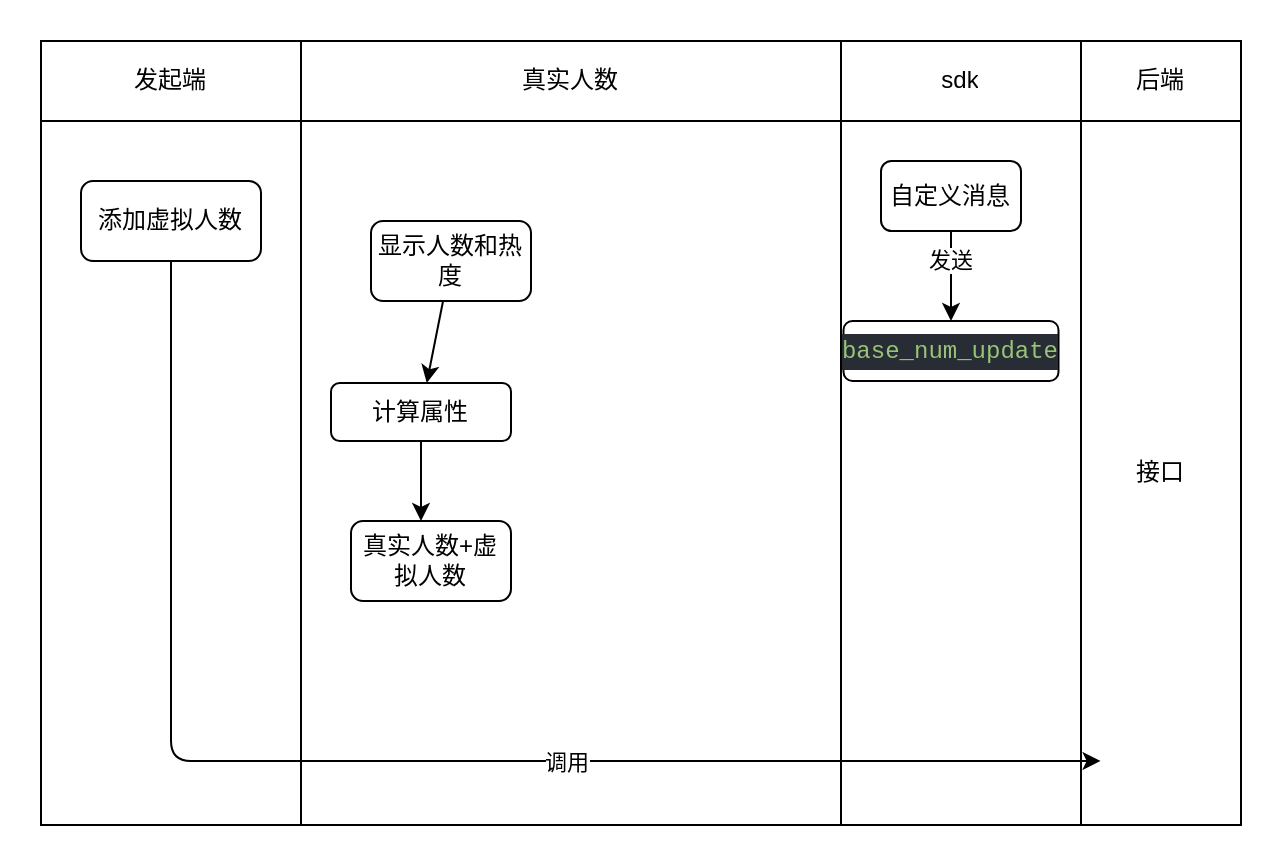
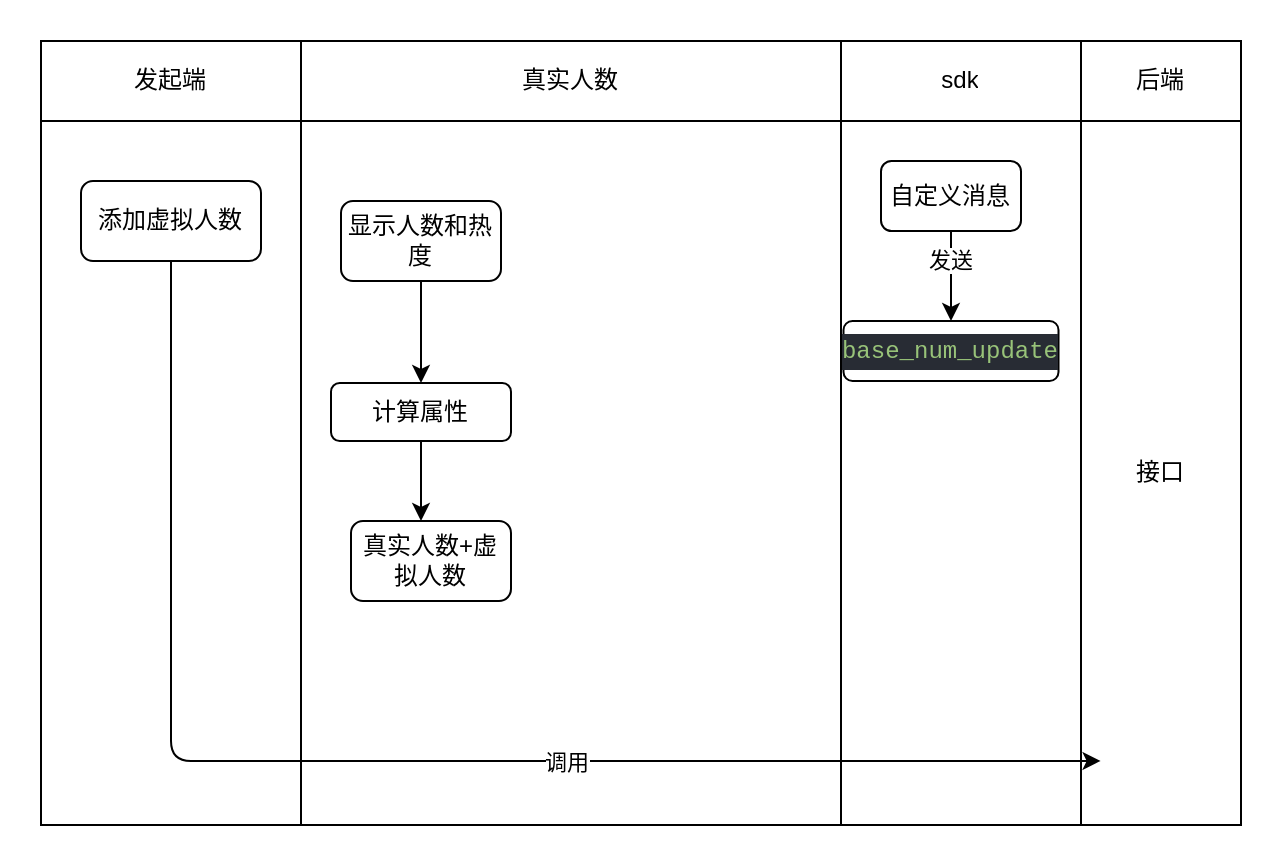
node "显示人数和热度": moved (451, 261) -> (421, 241)
